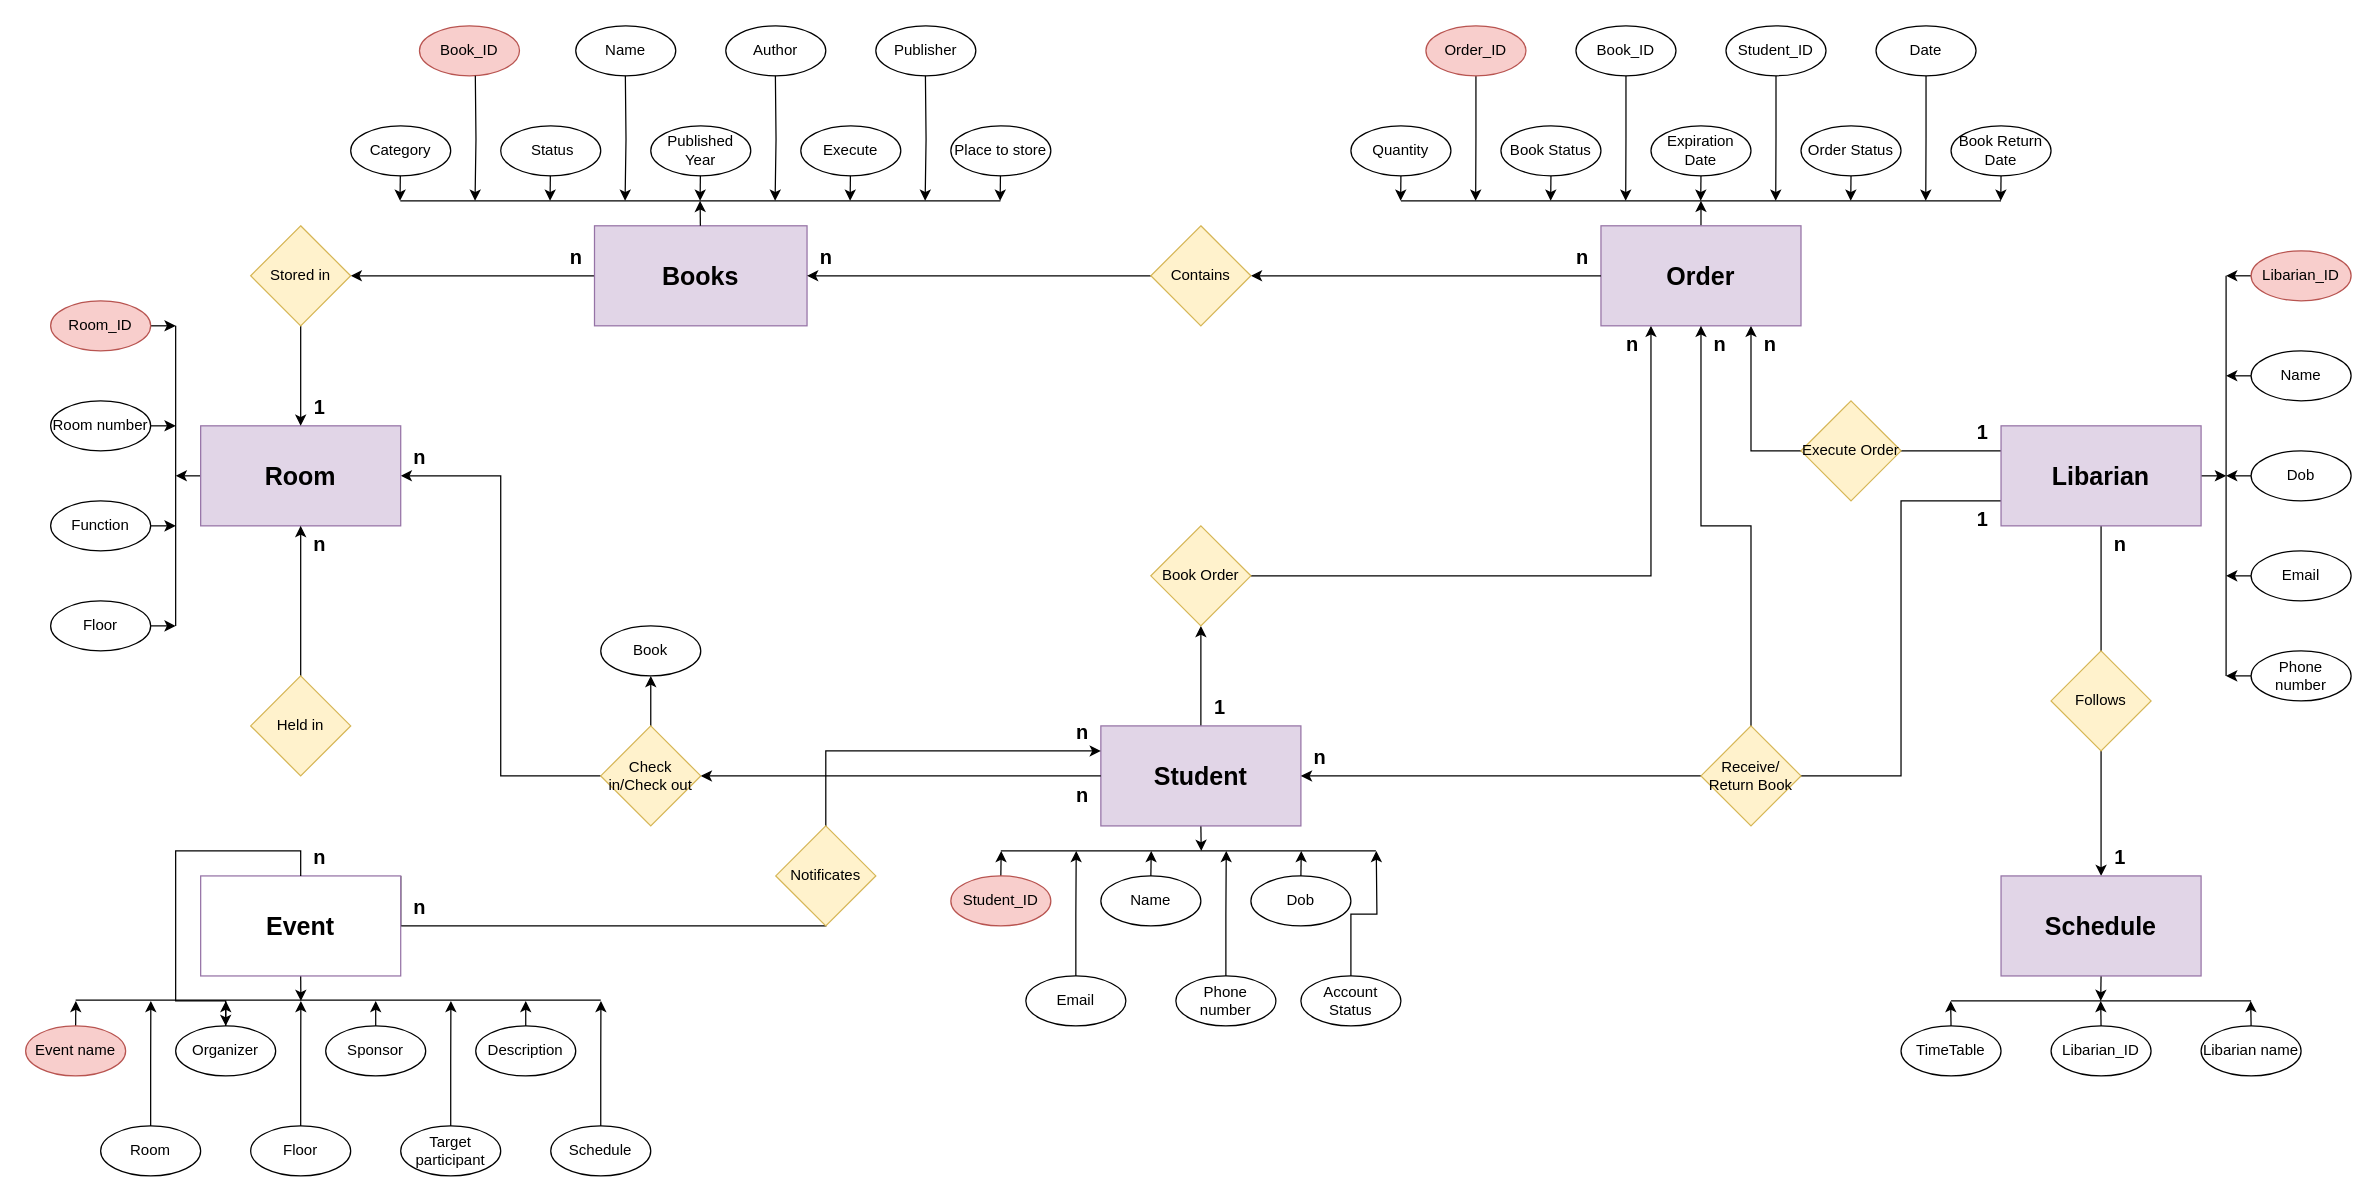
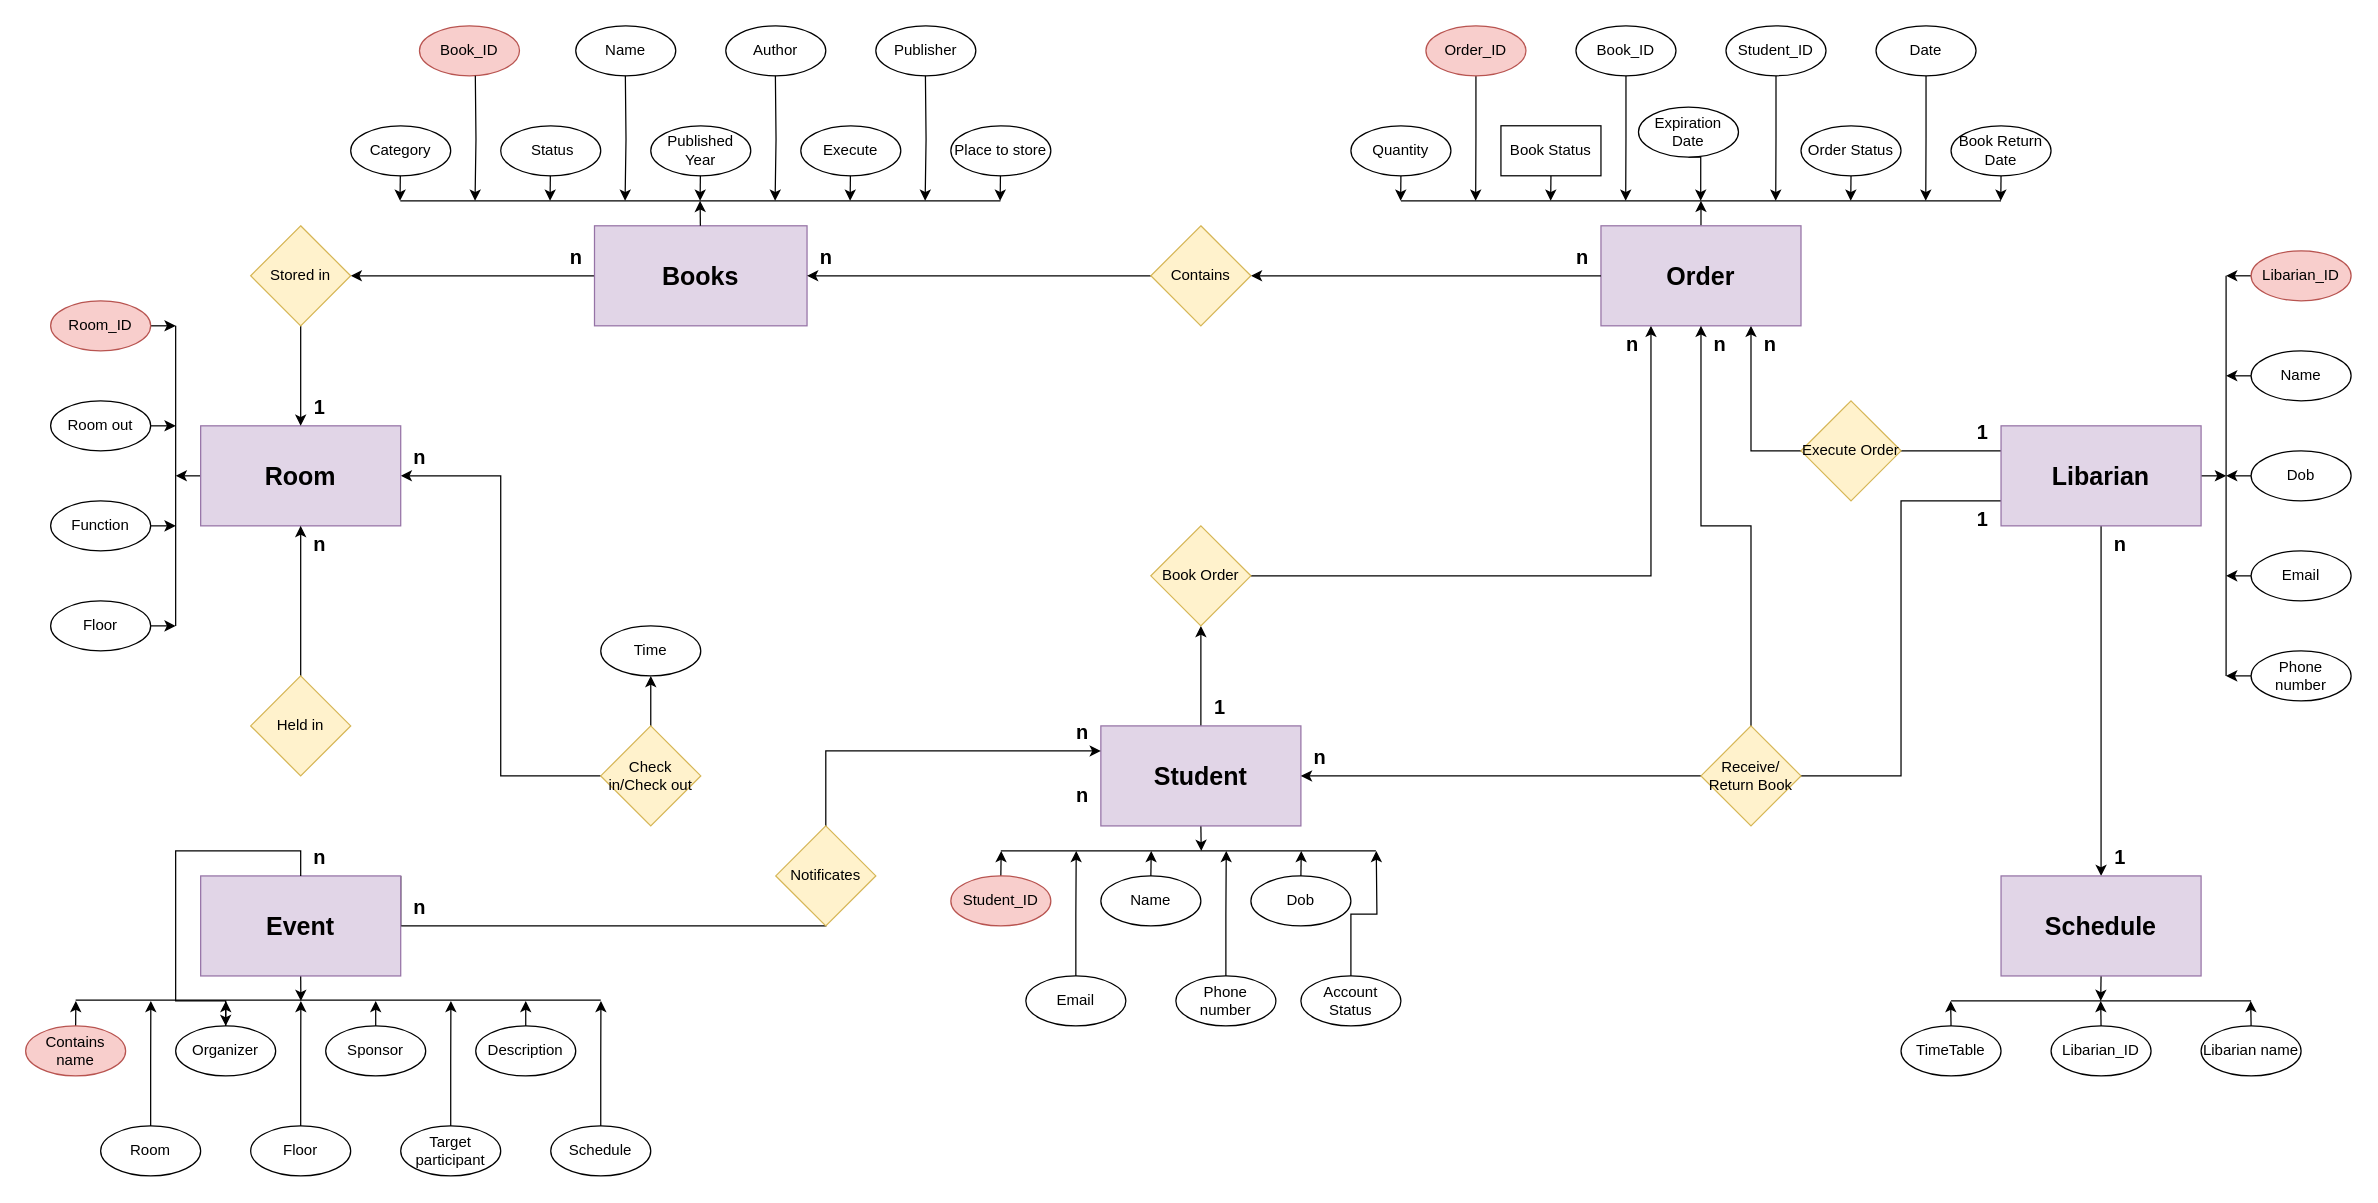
node "Book Status": shape ellipse -> rectangle
node "Expiration Date": moved (1701, 151) -> (1688, 132)
node "Room number": label "Room number" -> "Room out"
node "Book": label "Book" -> "Time"
node "Follows": removed
edge "Student" -> "Check in/Check out": removed
node "Event": fillcolor #ffffff -> #e1d5e7
node "Event name": label "Event name" -> "Contains name"
